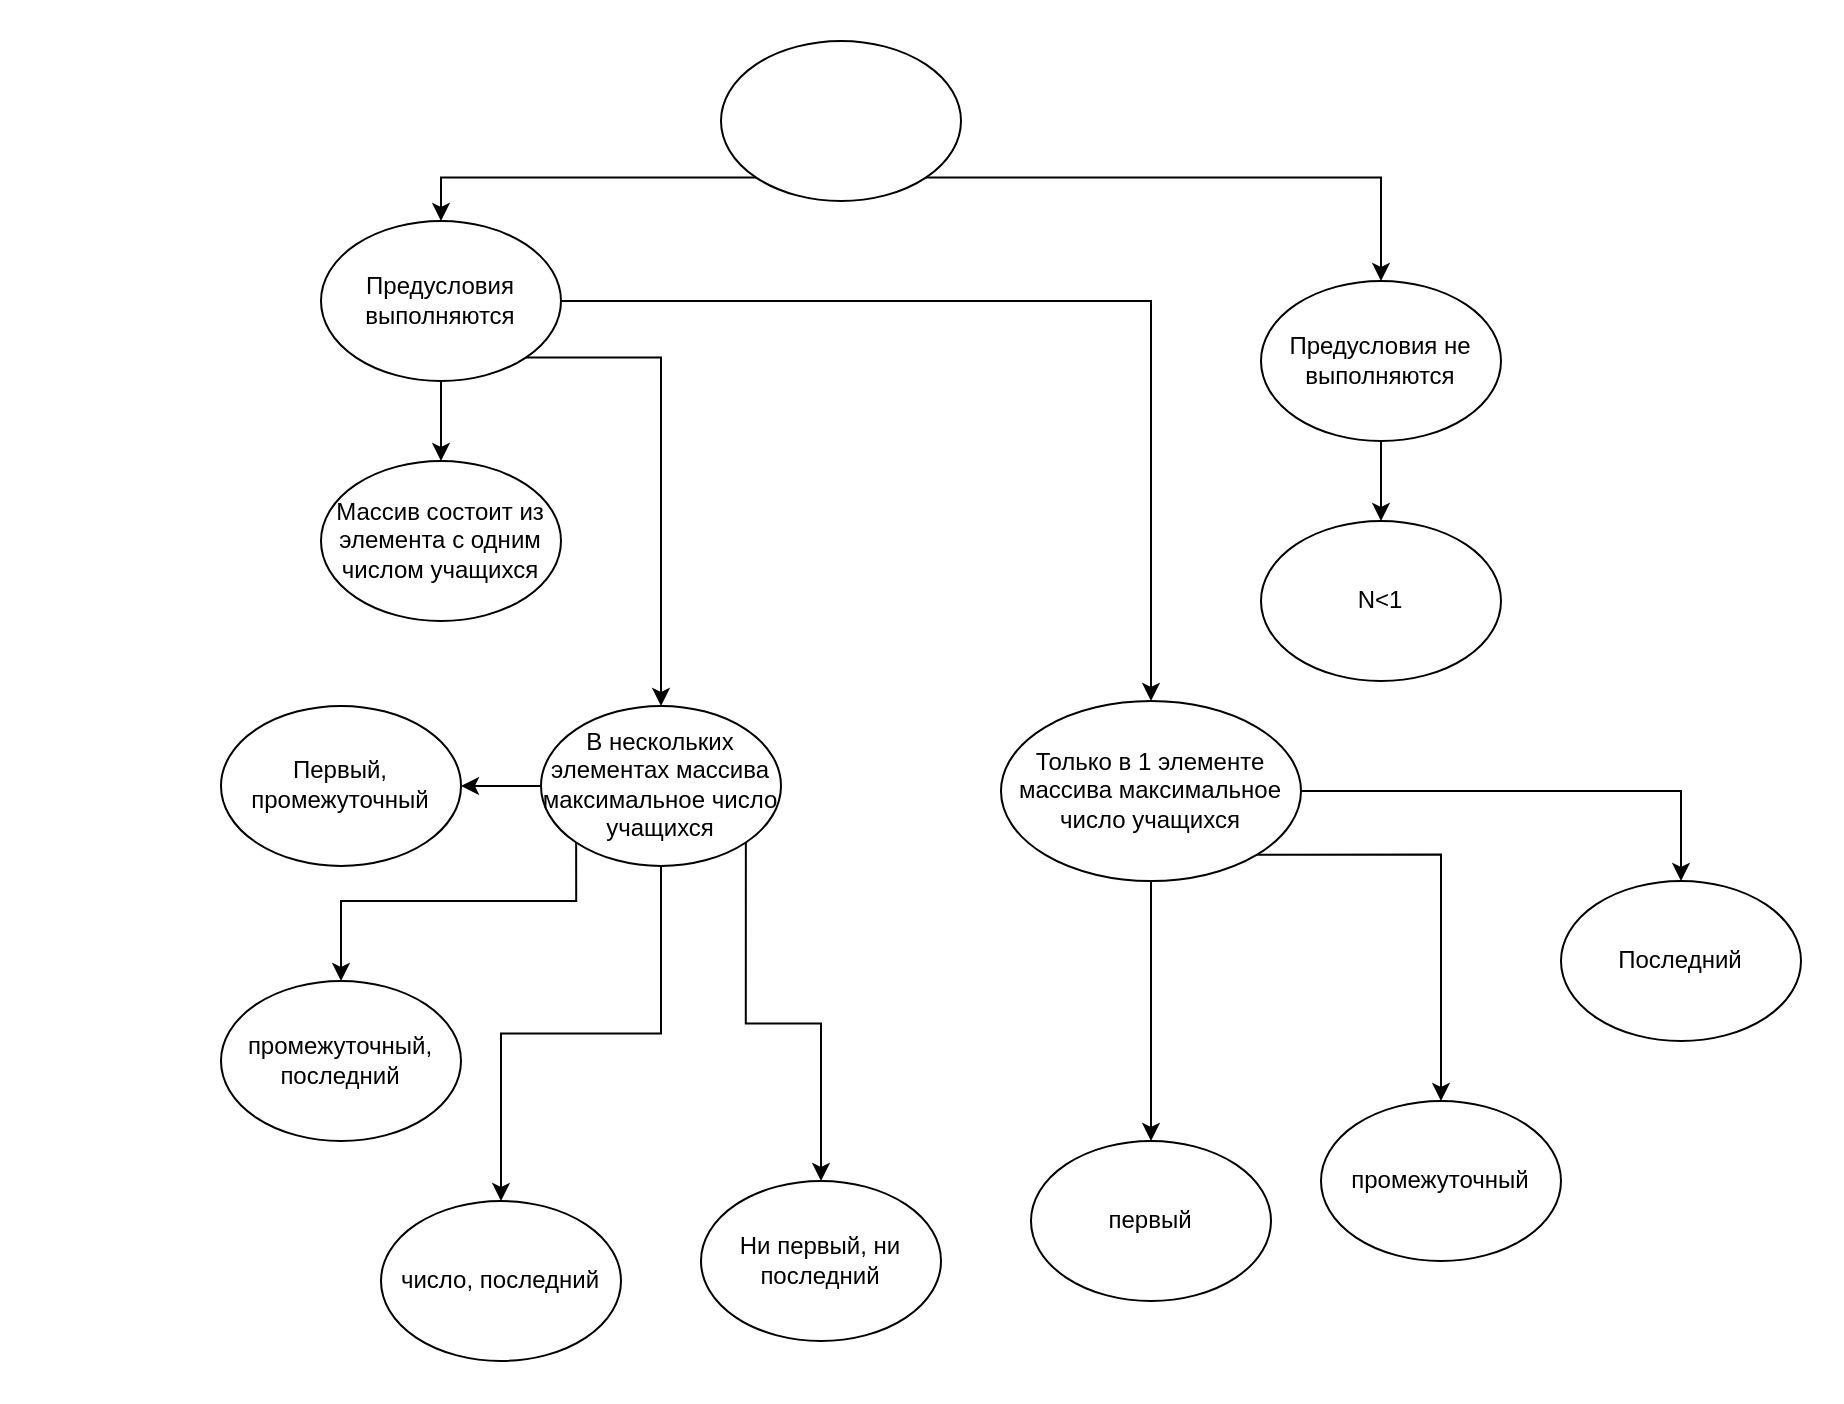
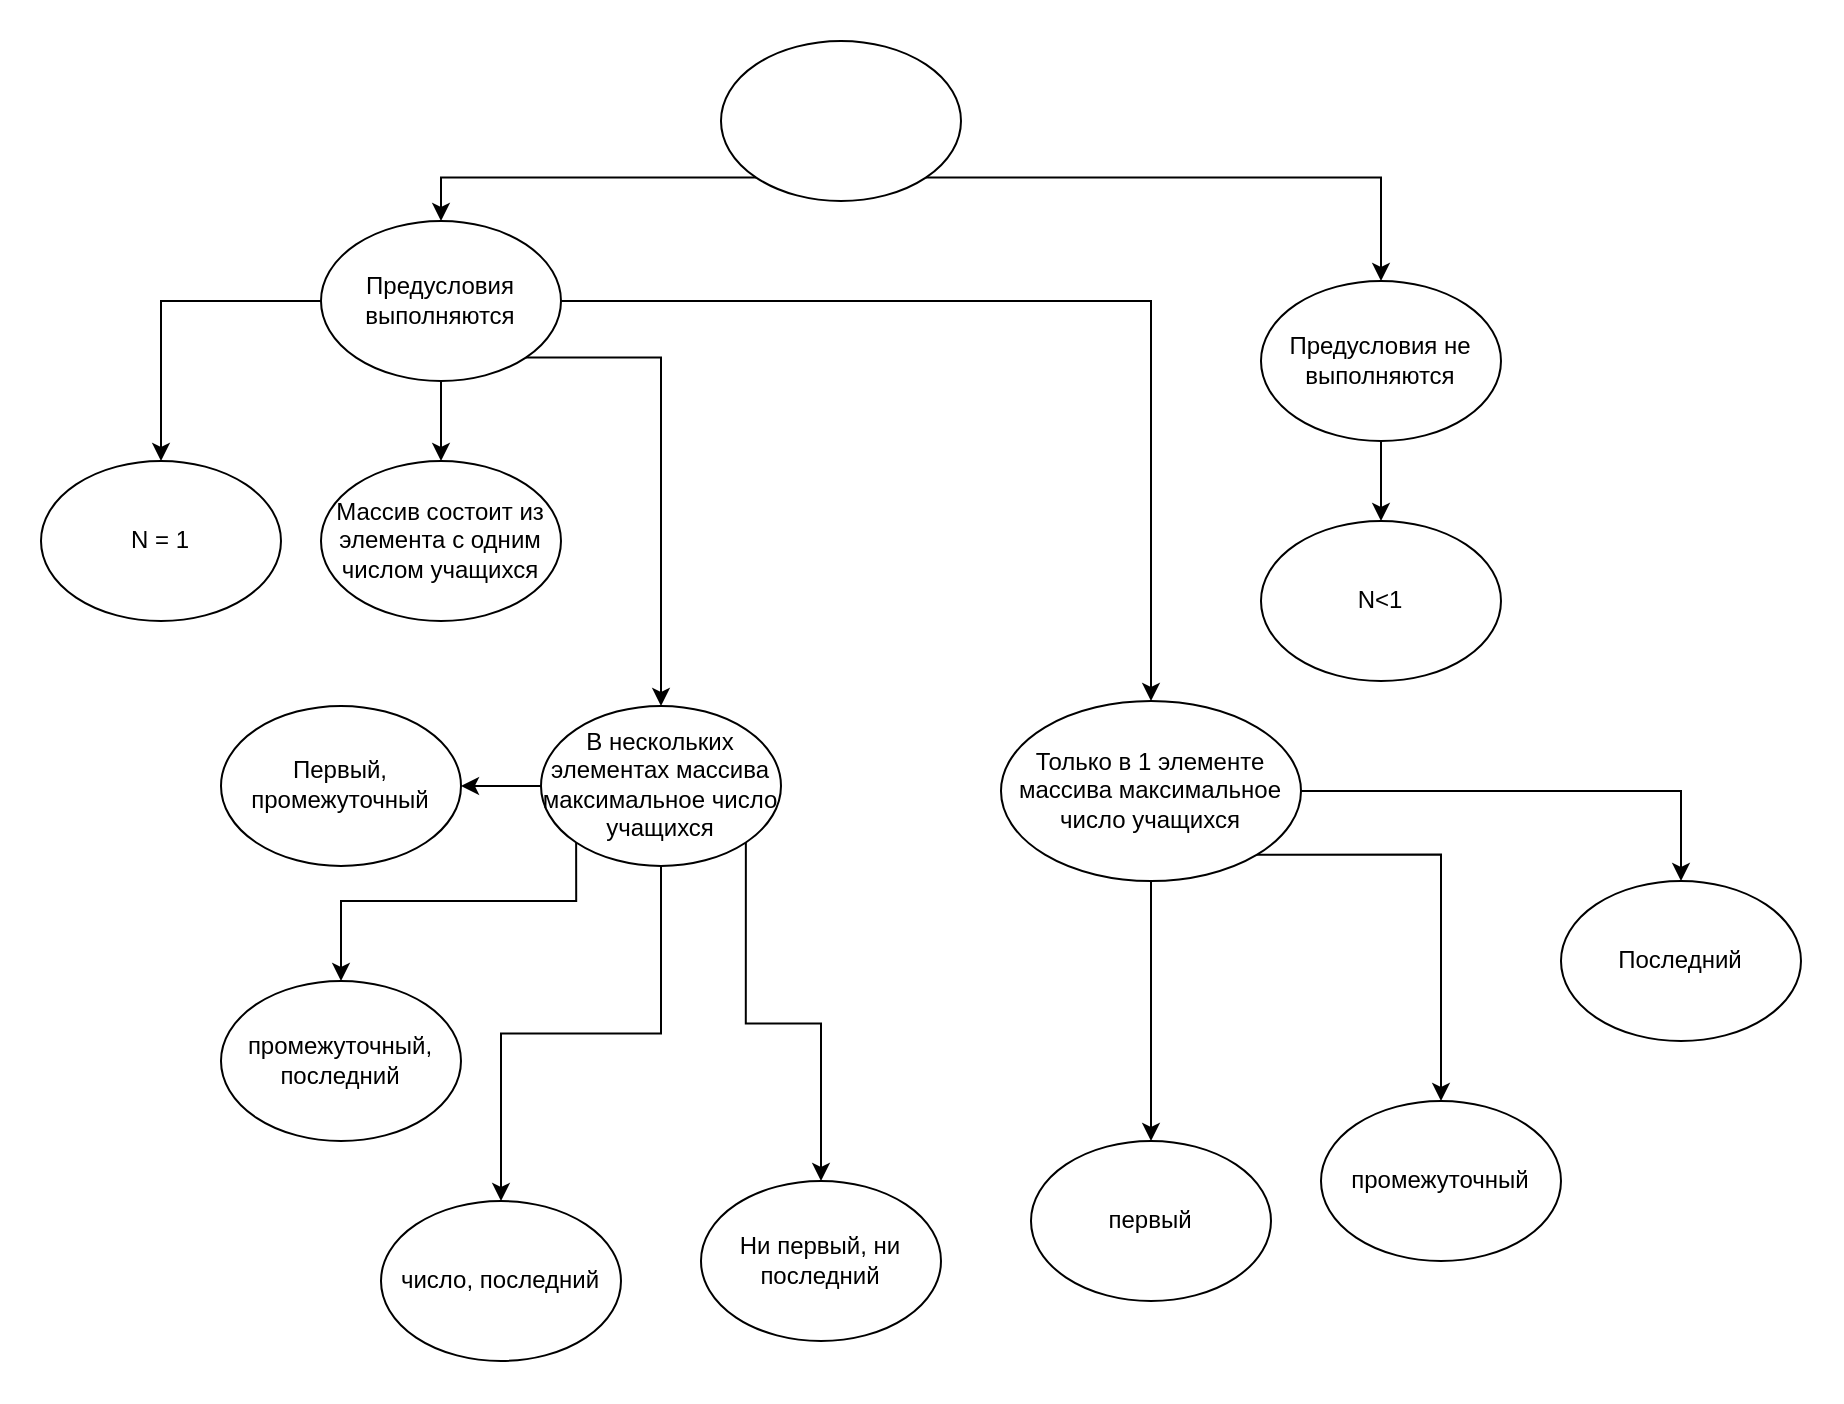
edge "Предусловия выполняются" -> "N = 1": added
node "N = 1": added
